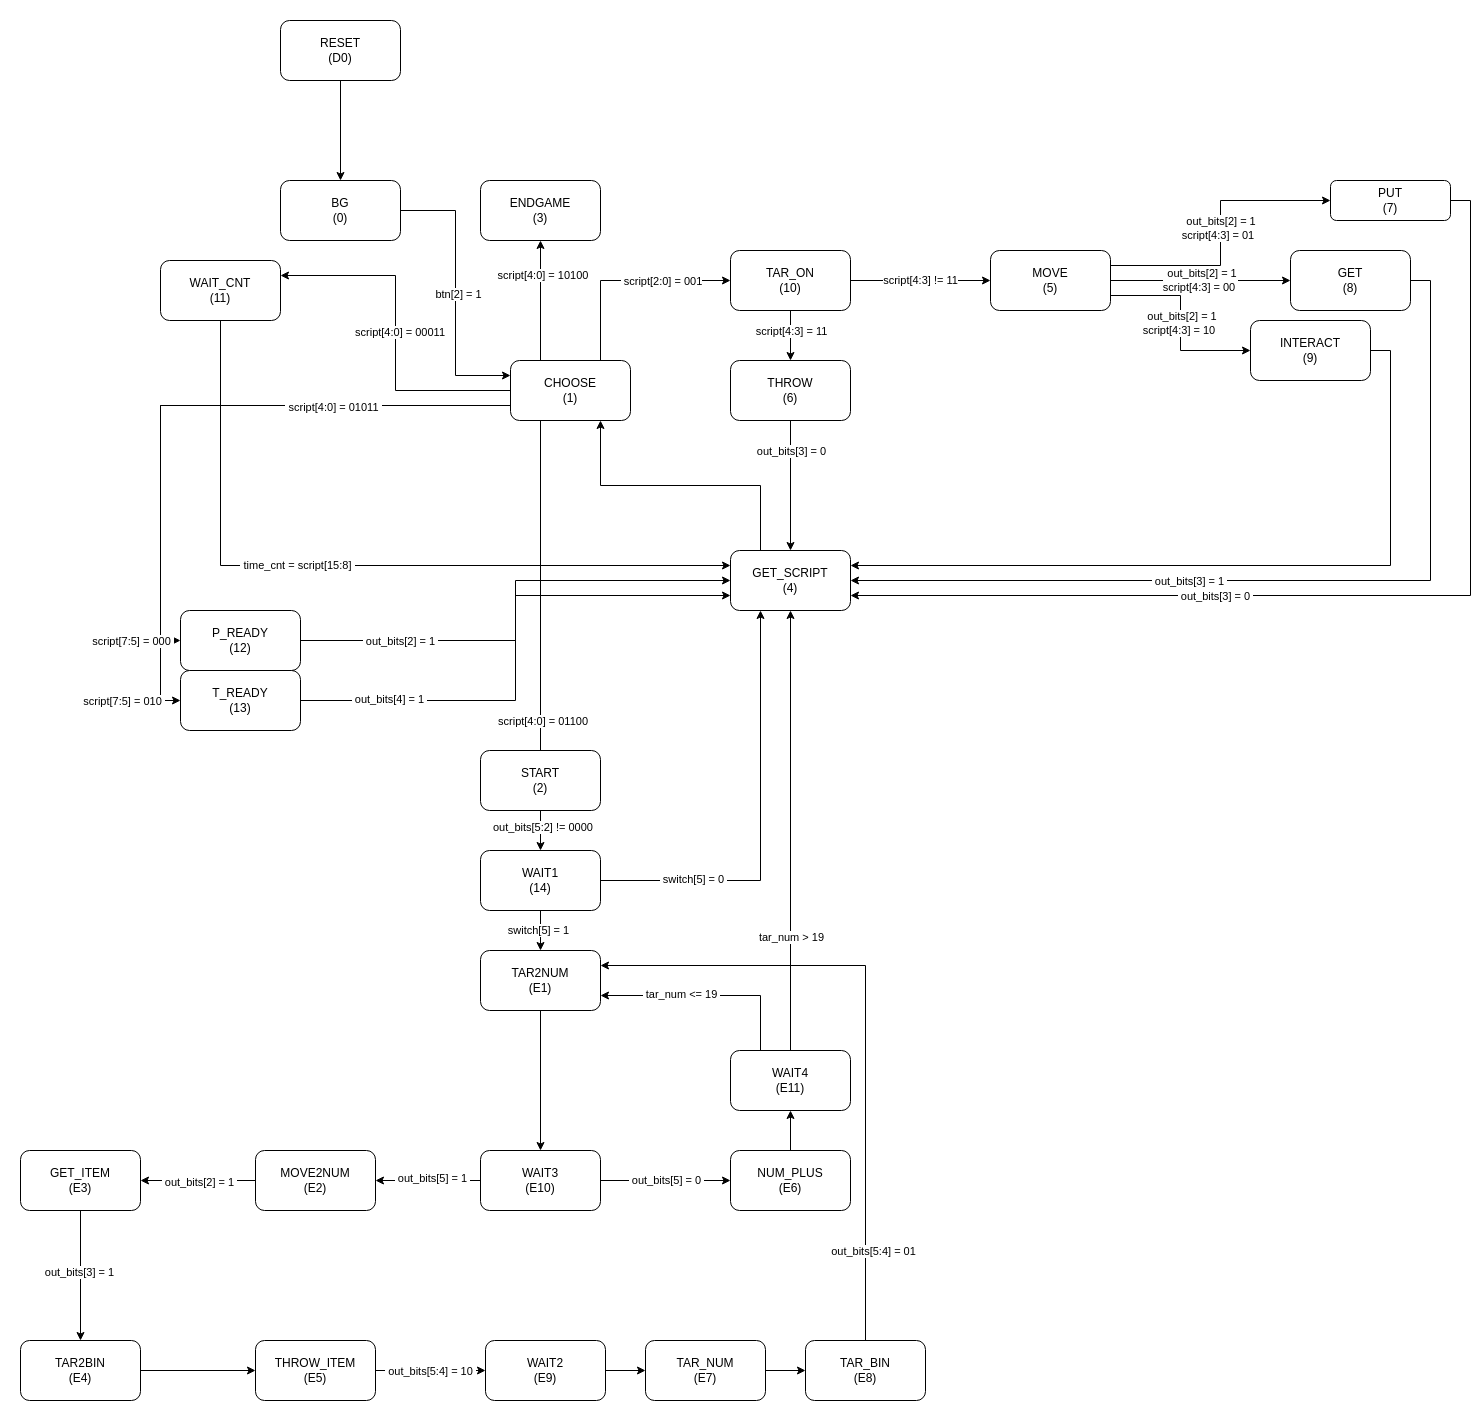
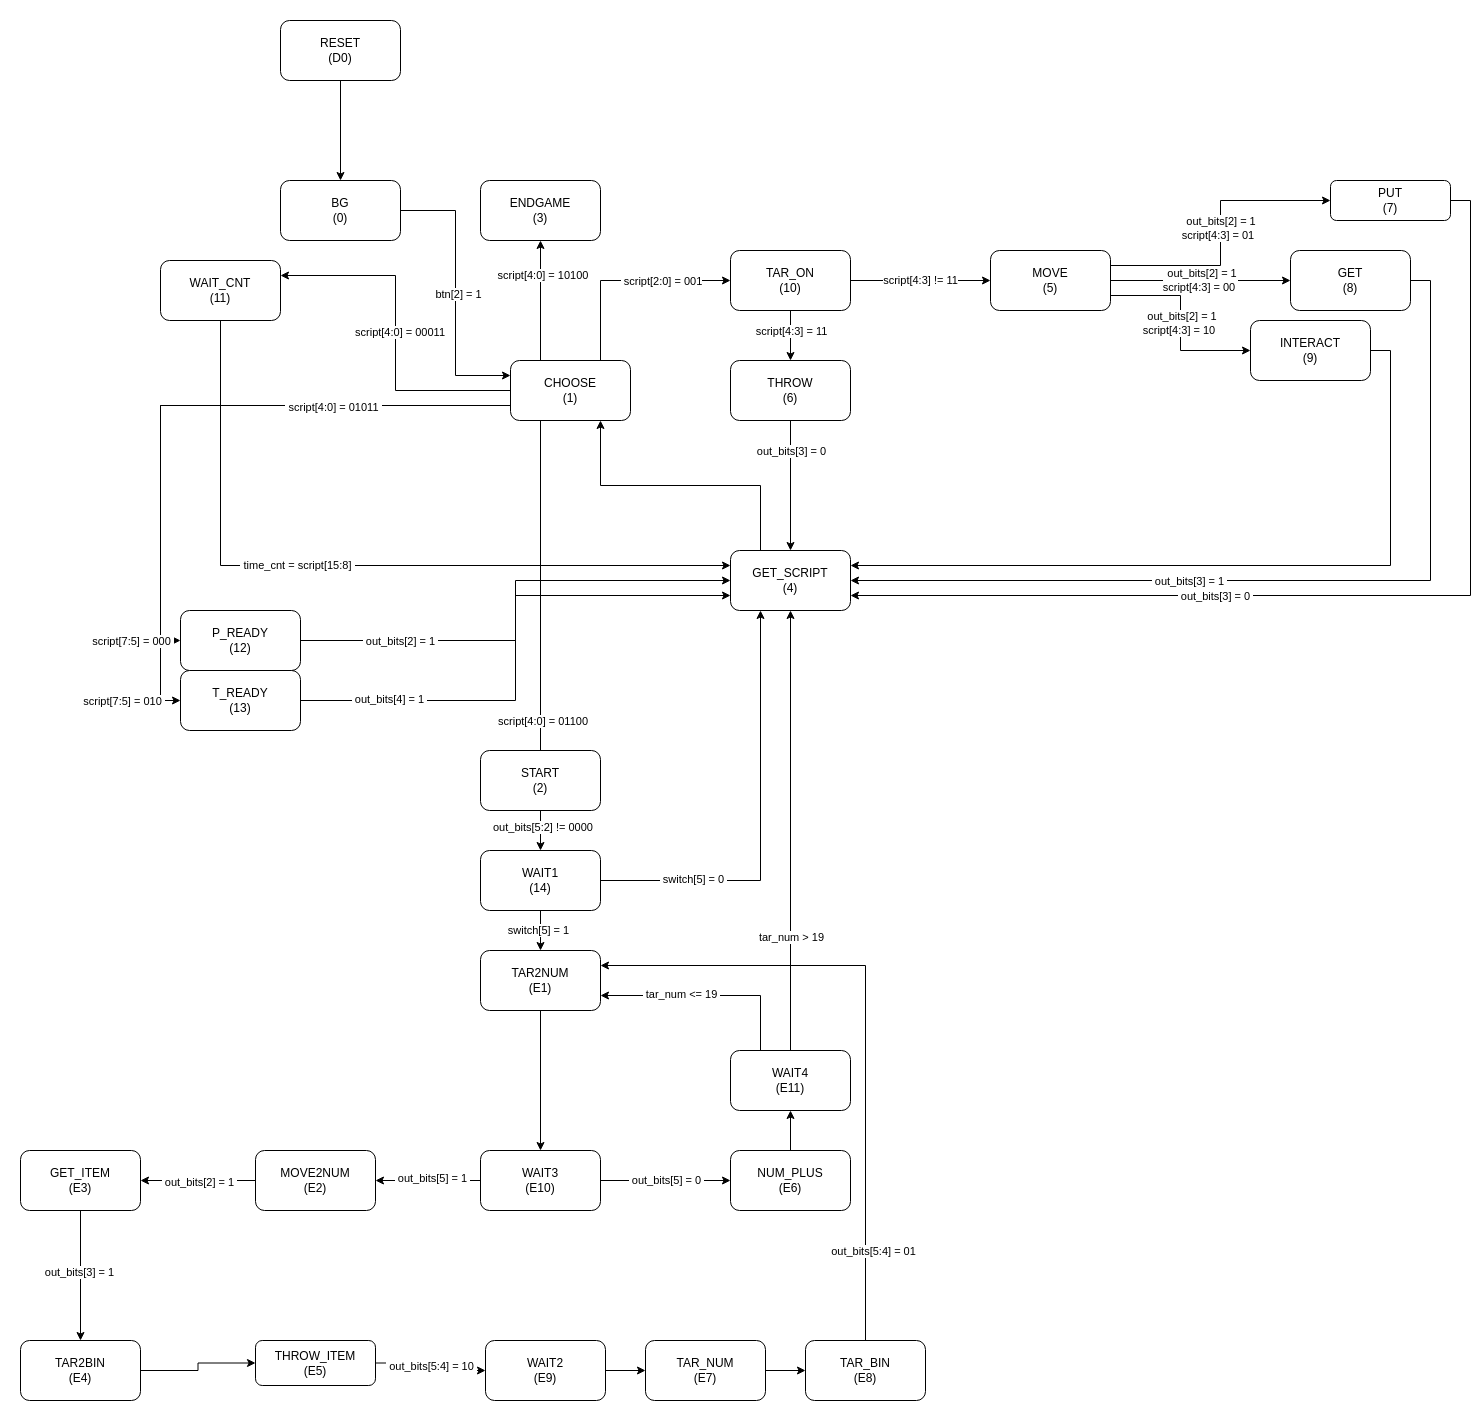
node "THROW_ITEM (E5)": size 120x60 -> 120x45
